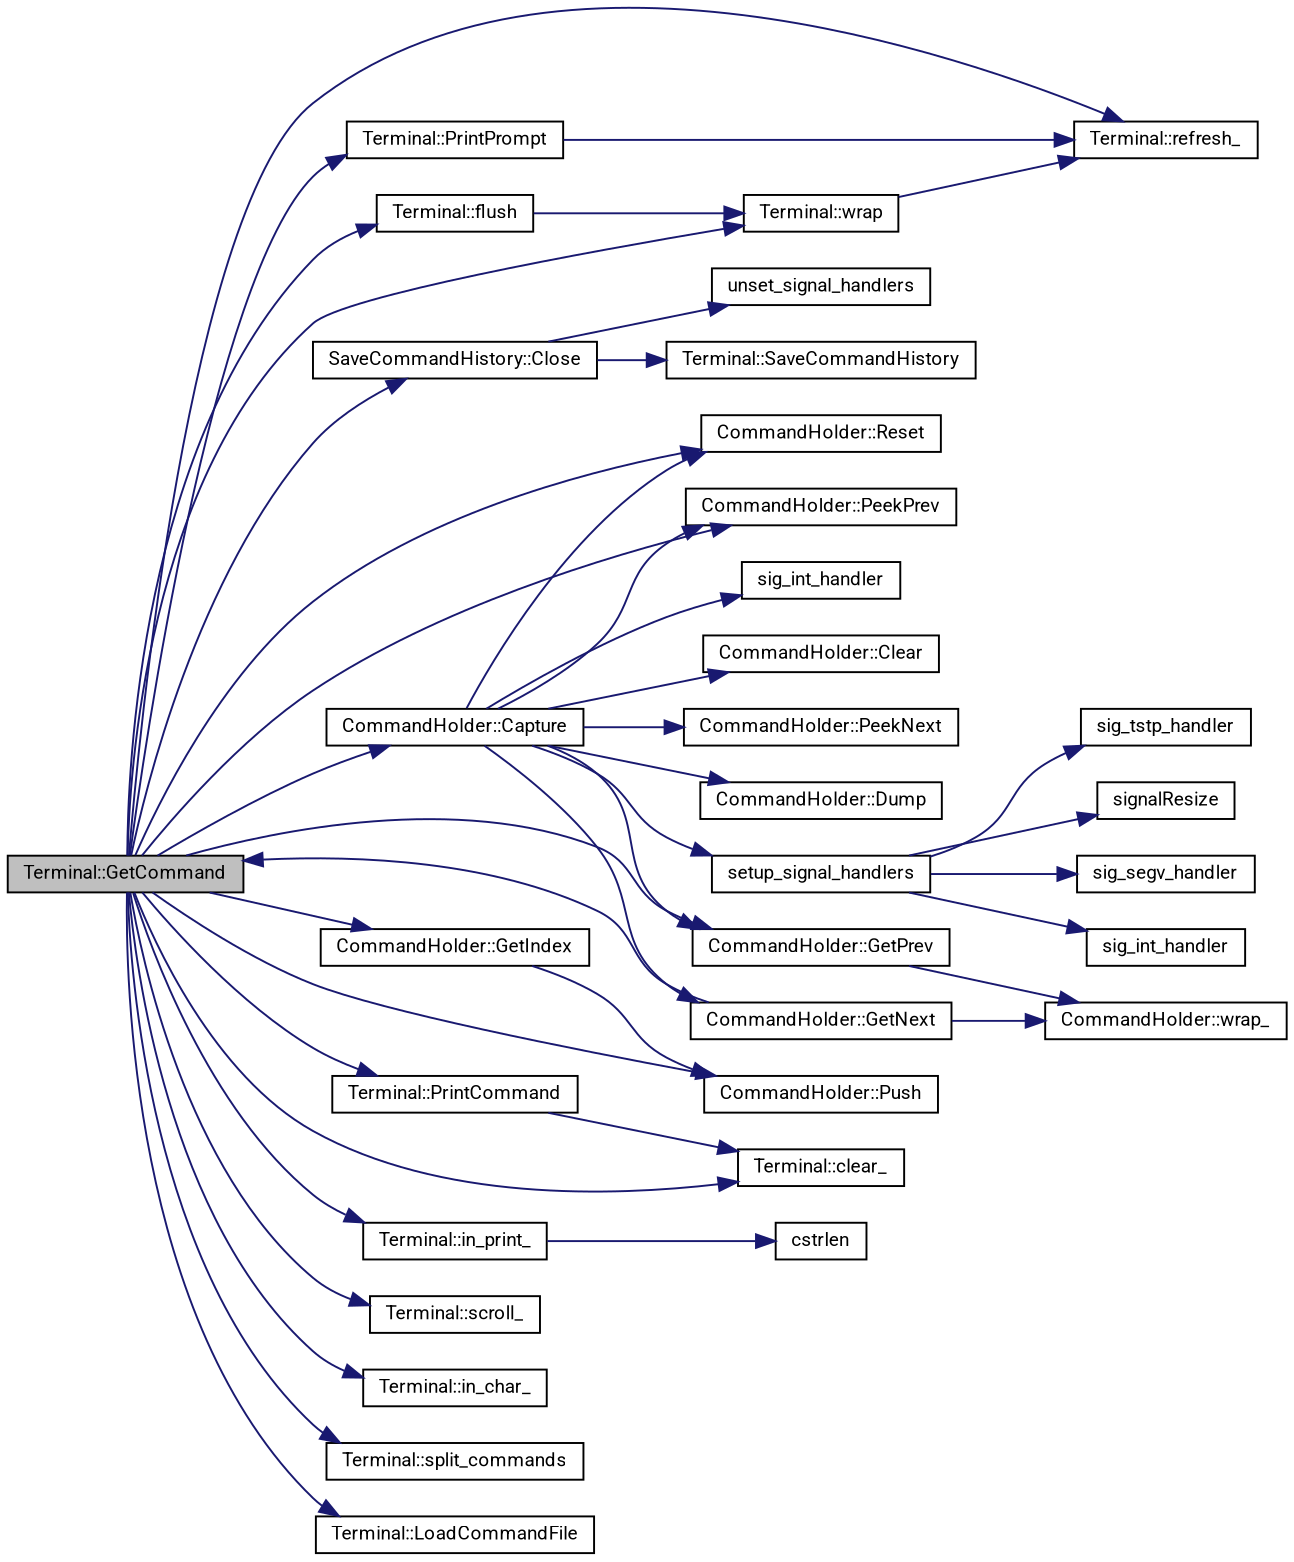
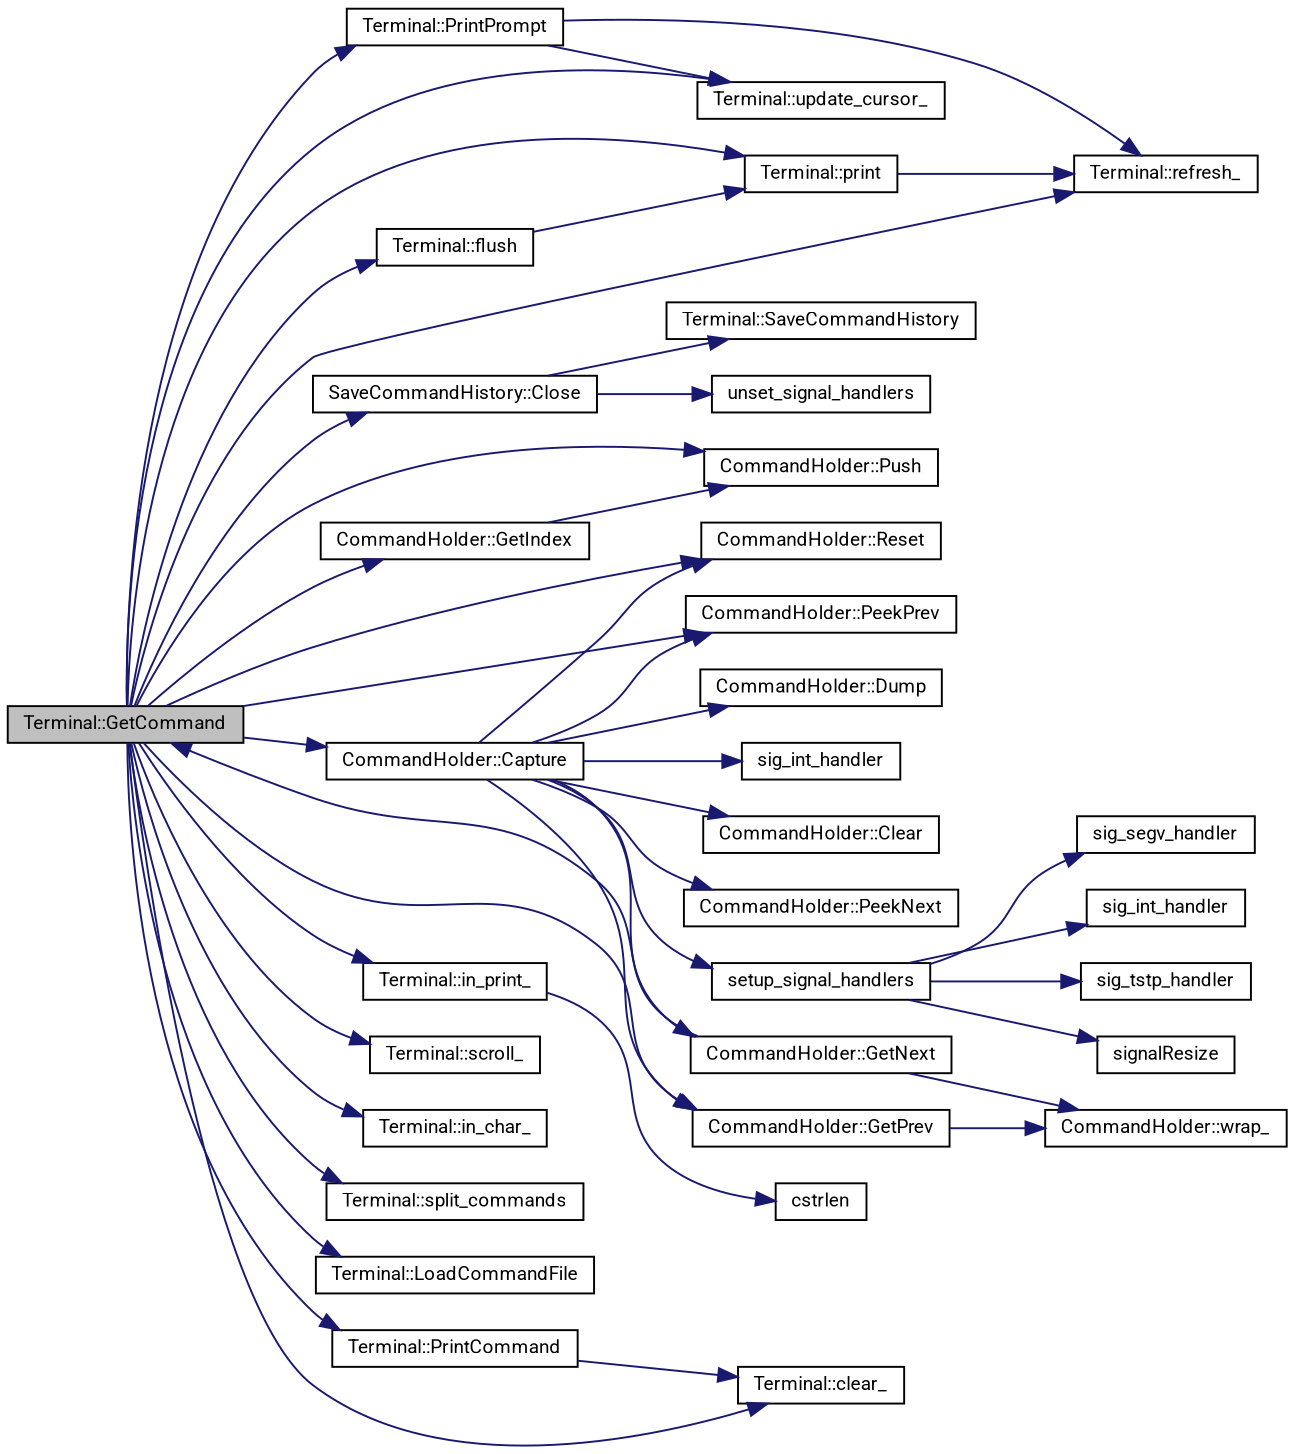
node "Terminal::update_cursor_": added
node "Terminal::wrap": label "Terminal::wrap" -> "Terminal::print"
